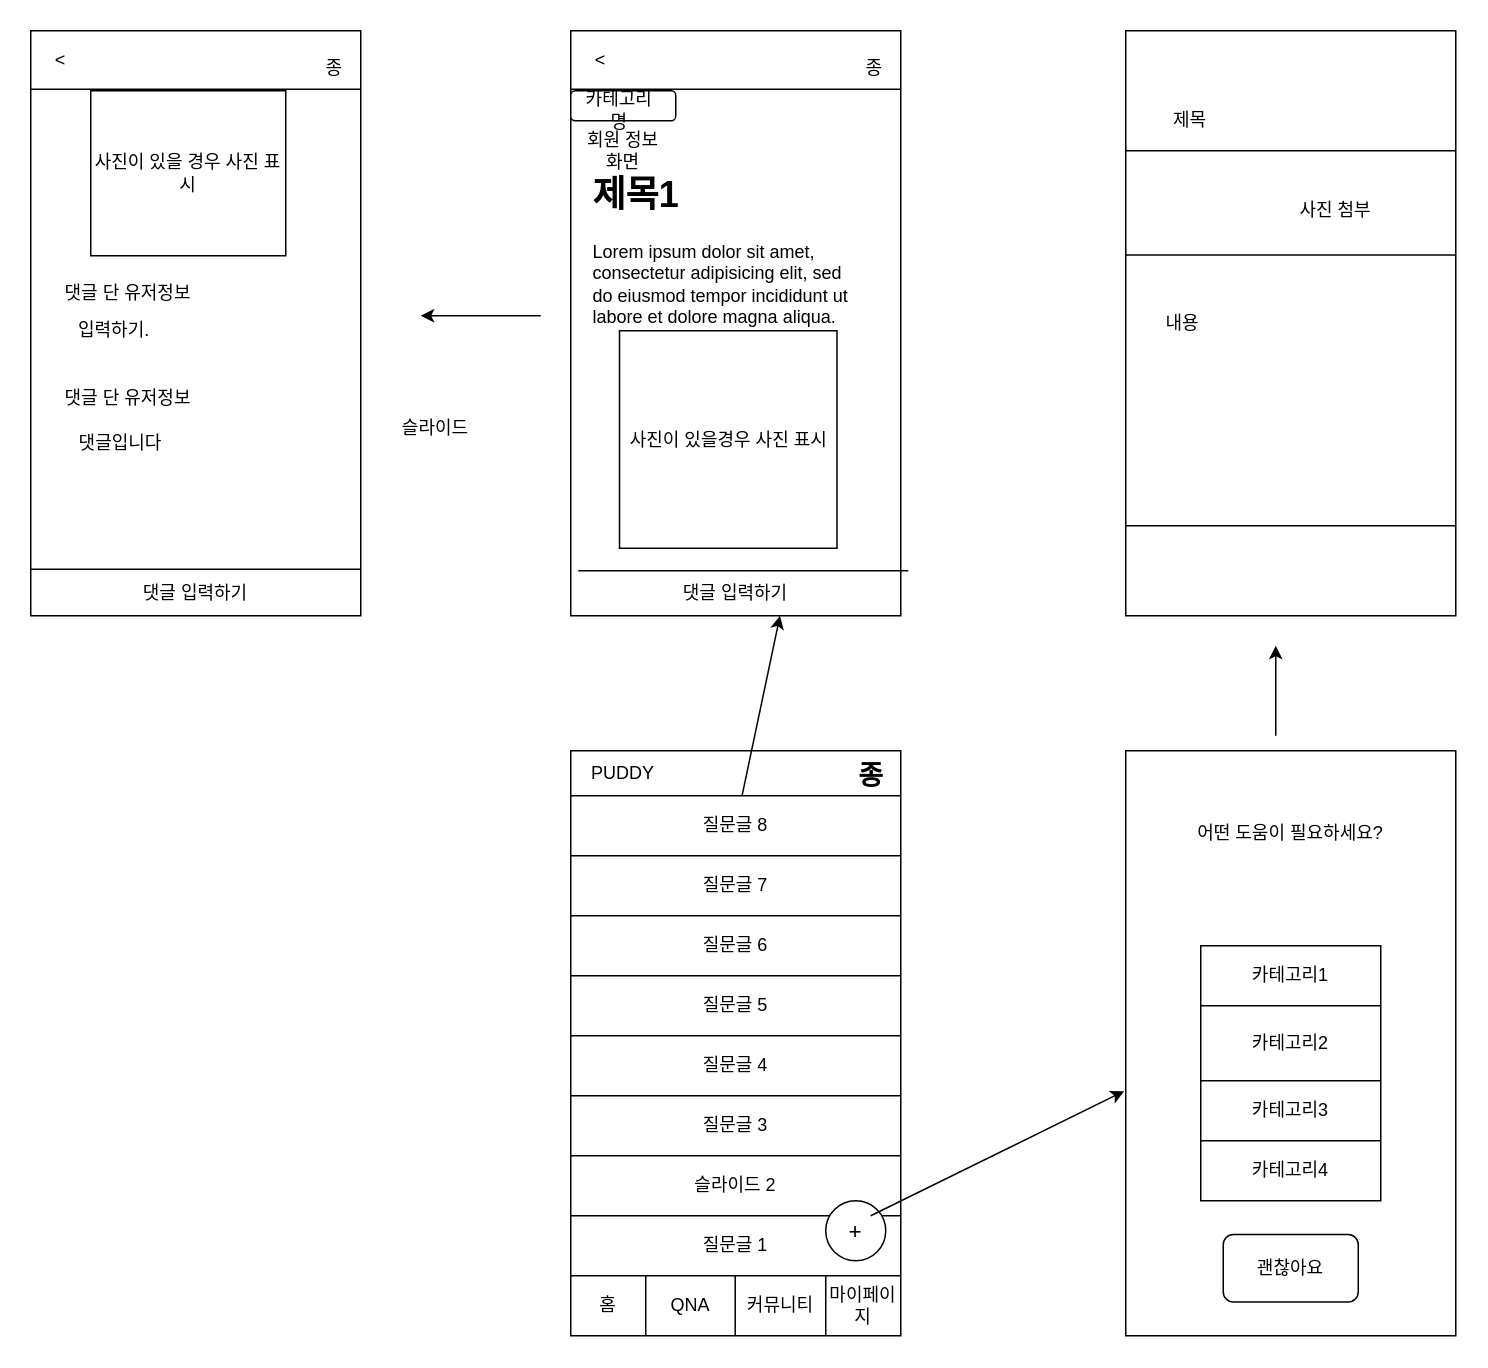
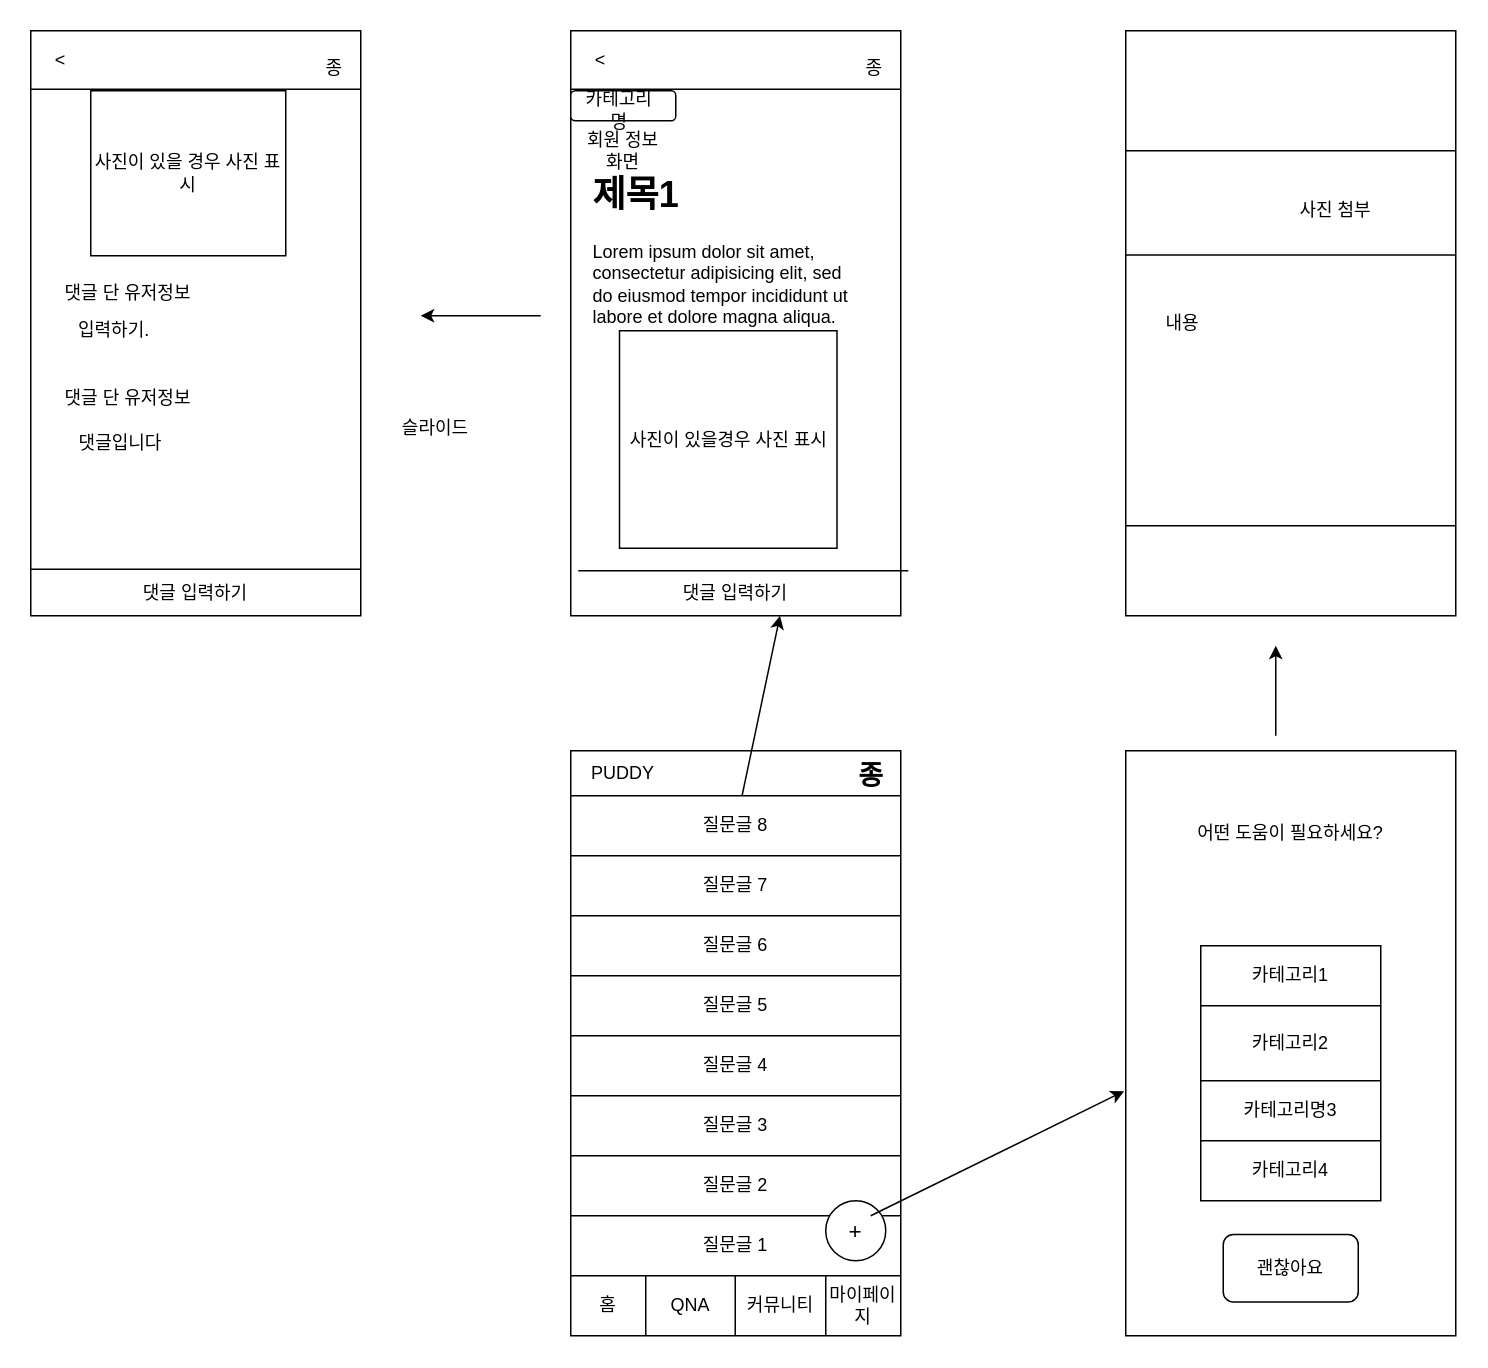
node "제목": removed
node "카테고리3": label "카테고리3" -> "카테고리명3"
node "슬라이드 2": label "슬라이드 2" -> "질문글 2"
